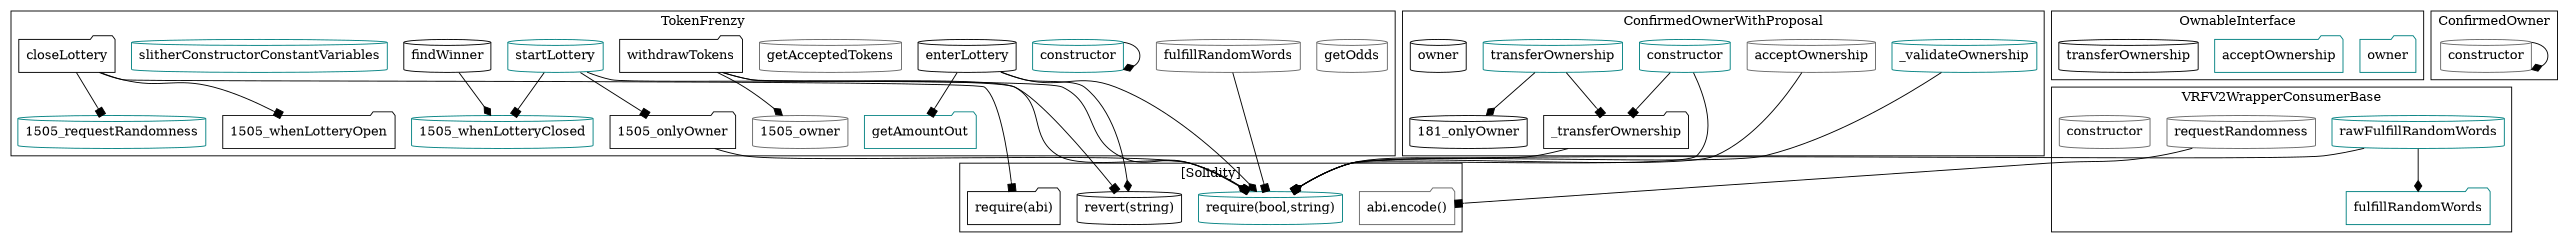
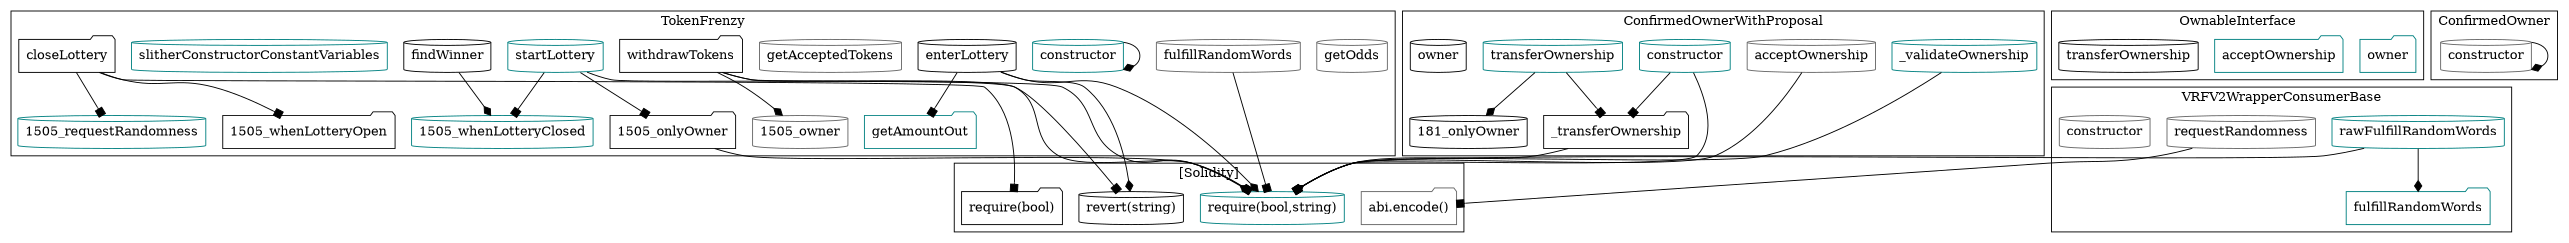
node "require(abi)": label "require(abi)" -> "require(bool)"
